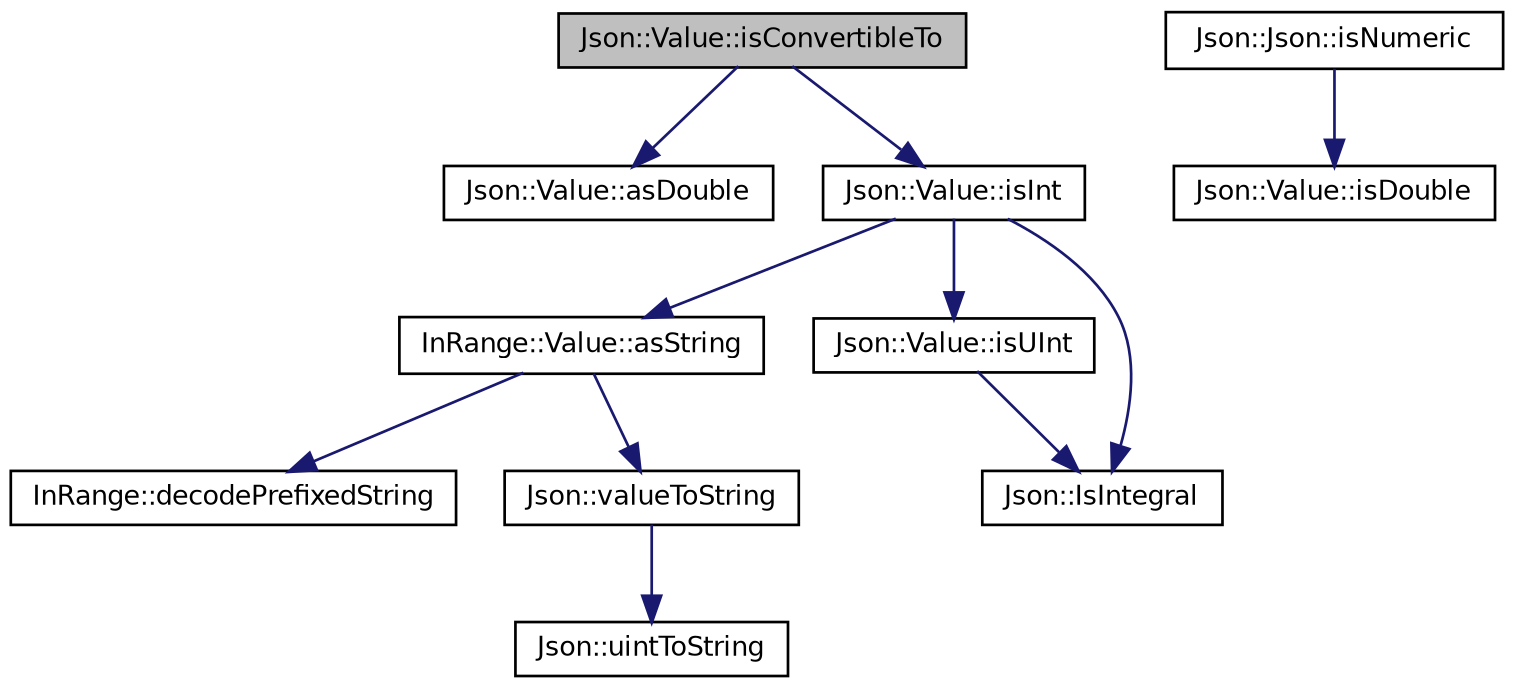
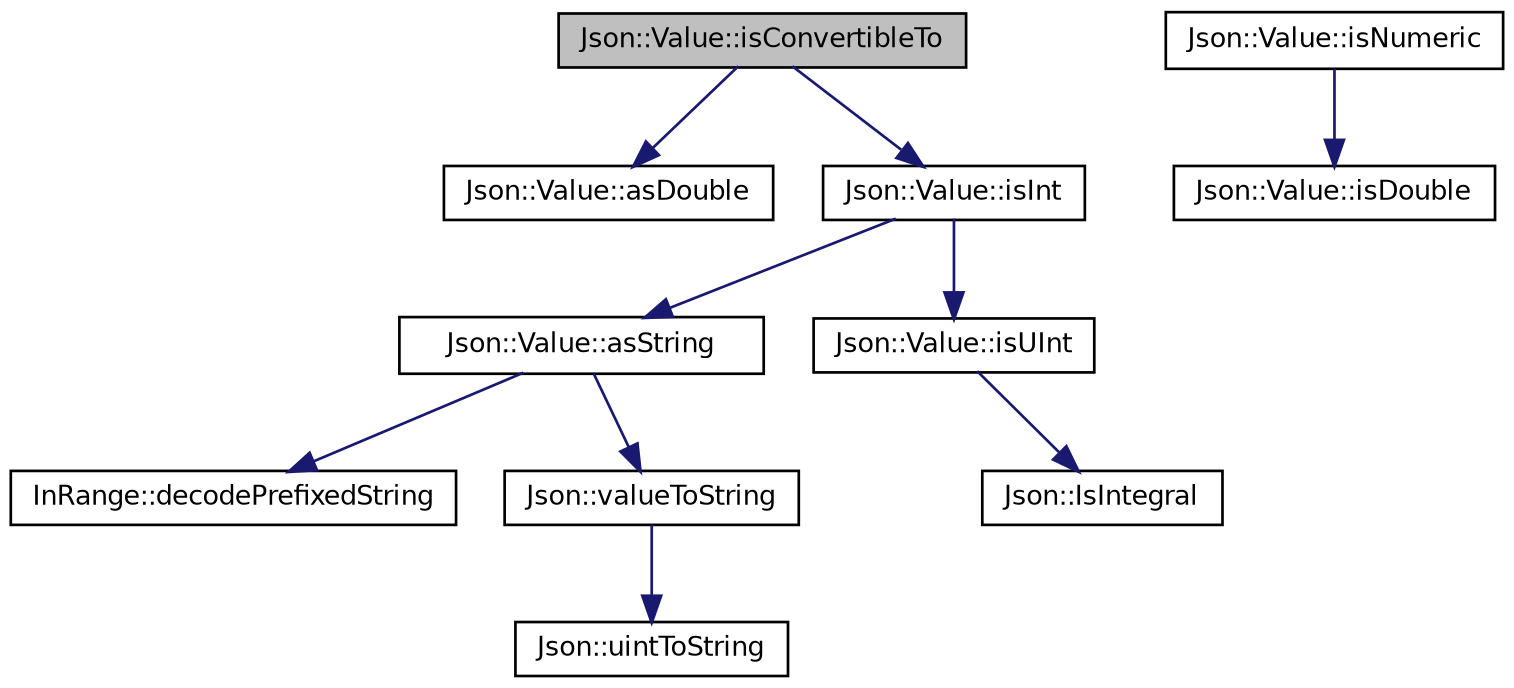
node "Json::Json::isNumeric": label "Json::Json::isNumeric" -> "Json::Value::isNumeric"
edge "Json::Value::isInt" -> "Json::IsIntegral": removed
node "InRange::Value::asString": label "InRange::Value::asString" -> "Json::Value::asString"
